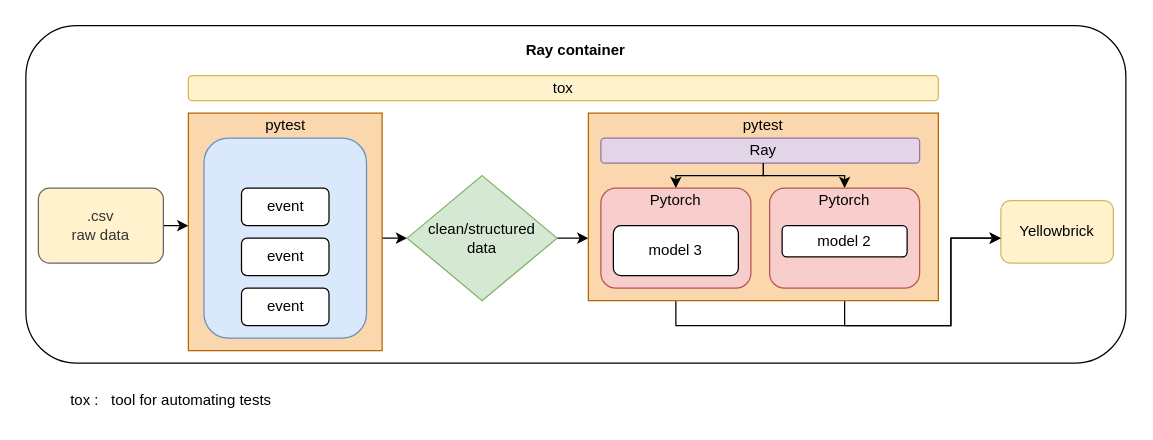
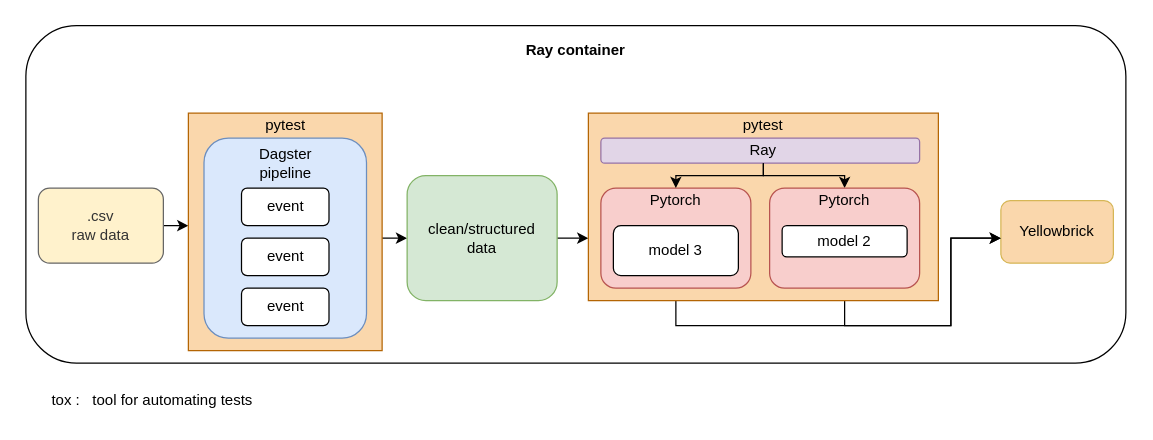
node "tox": removed
node "Dagster pipeline": added
node "Yellowbrick": fillcolor #fff2cc -> #fad7ac
node "clean/structured data": shape diamond -> rounded rectangle
node "tox : tool for automating tests": moved (173, 401) -> (154, 401)
